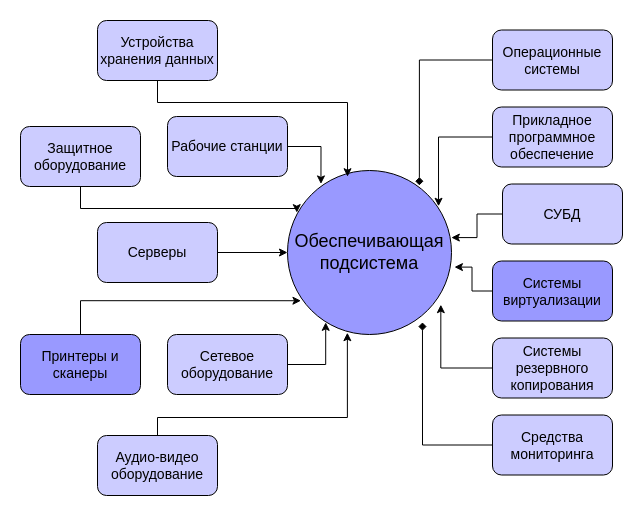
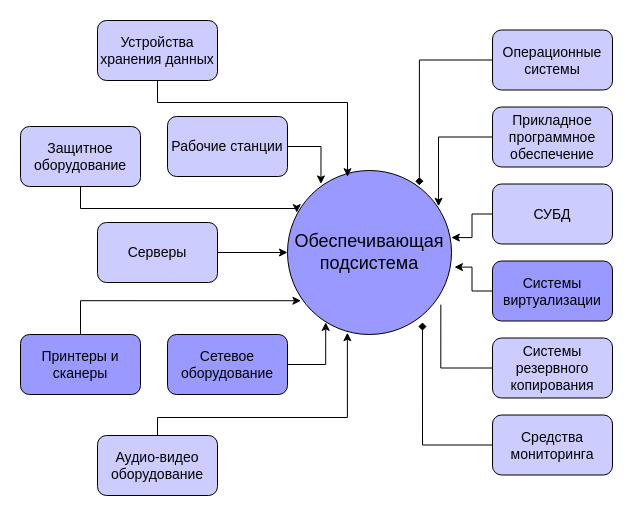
node "СУБД": moved (563, 214) -> (553, 214)
edge "Системы резервного копирования" -> "Обеспечивающая подсистема": arrowhead classic -> none
node "Сетевое оборудование": fillcolor #ccccff -> #9999ff
